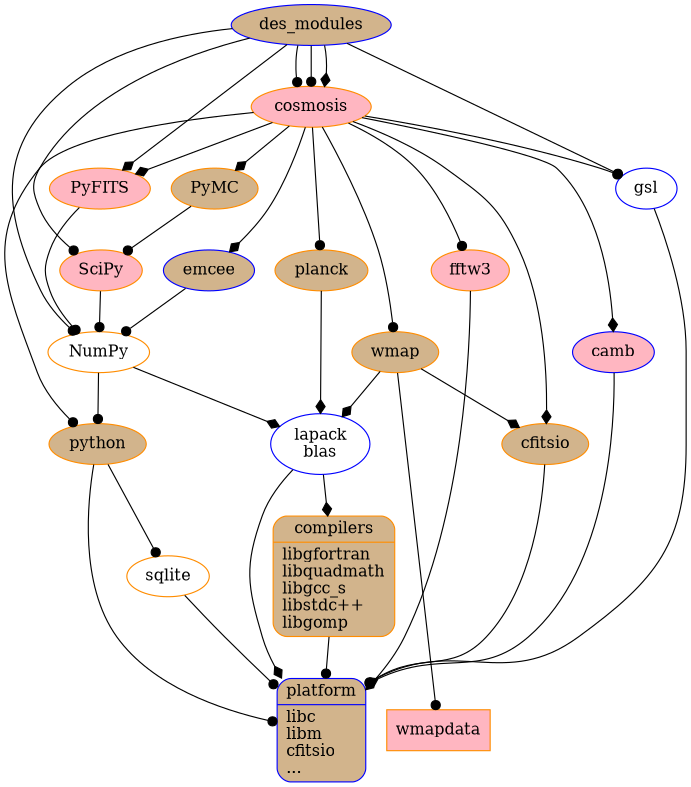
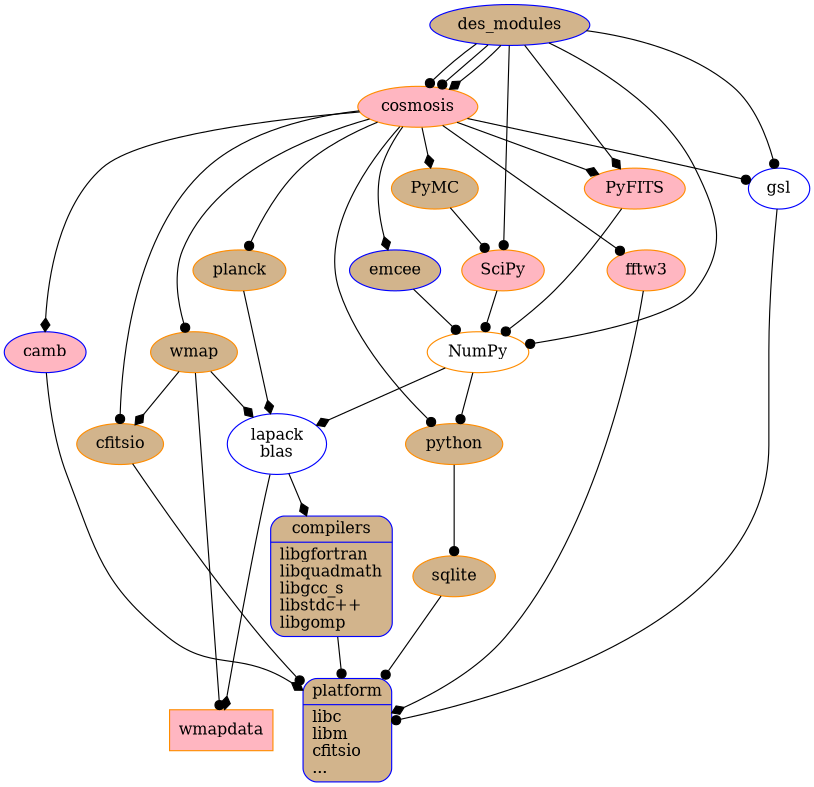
edge "cosmosis" -> "cfitsio": arrowhead diamond -> dot
edge "lapack blas" -> "platform": now "lapack blas" -> "wmapdata"
node "sqlite": fillcolor white -> tan
node "compilers": color darkorange -> blue
edge "python" -> "platform": removed
